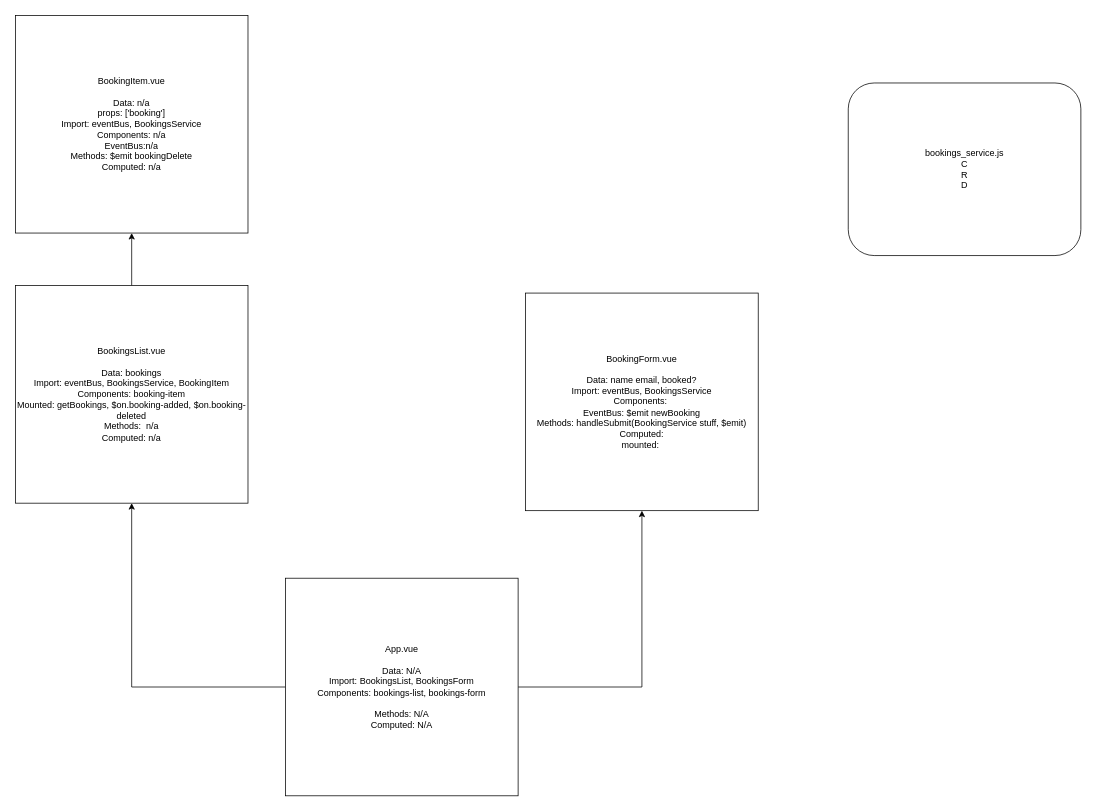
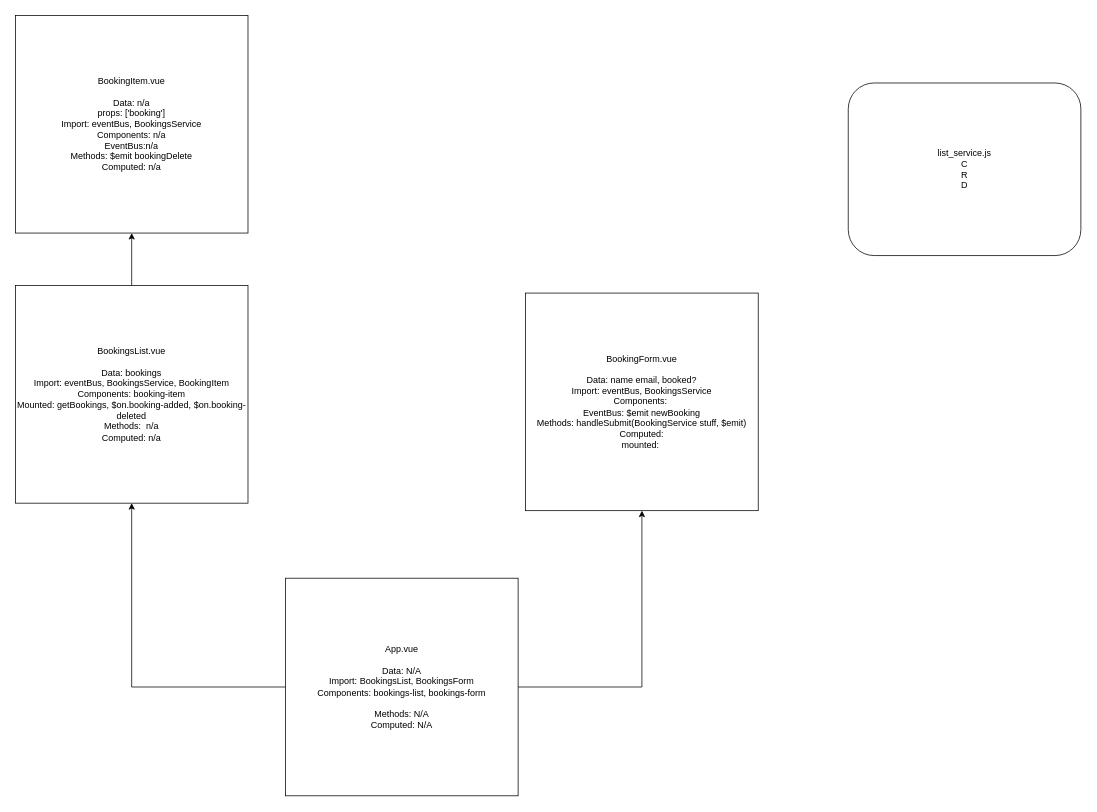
node "bookings_service.js C R D": label "bookings_service.js C R D" -> "list_service.js C R D"
